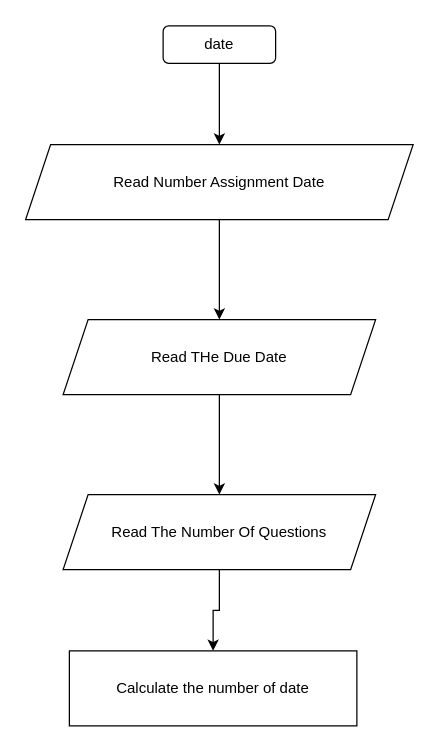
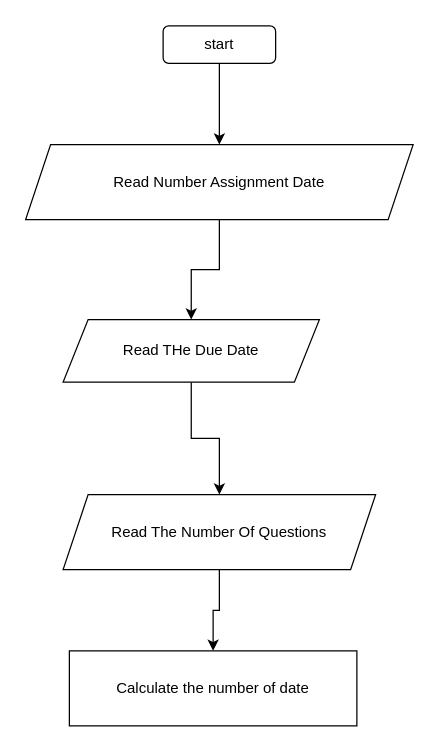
node "date": label "date" -> "start"
node "Read THe Due Date": size 313x75 -> 256x63
